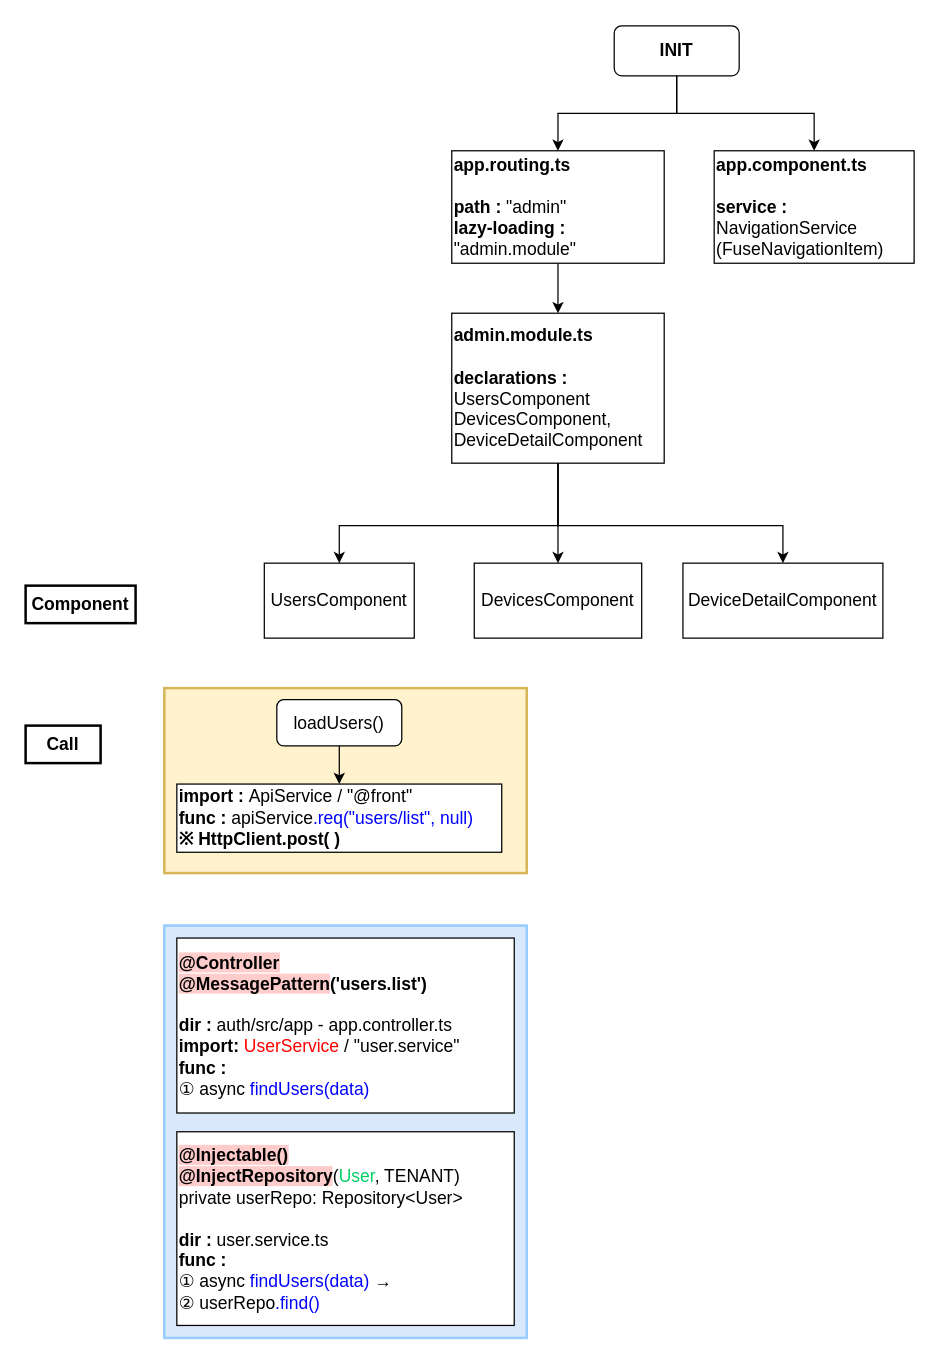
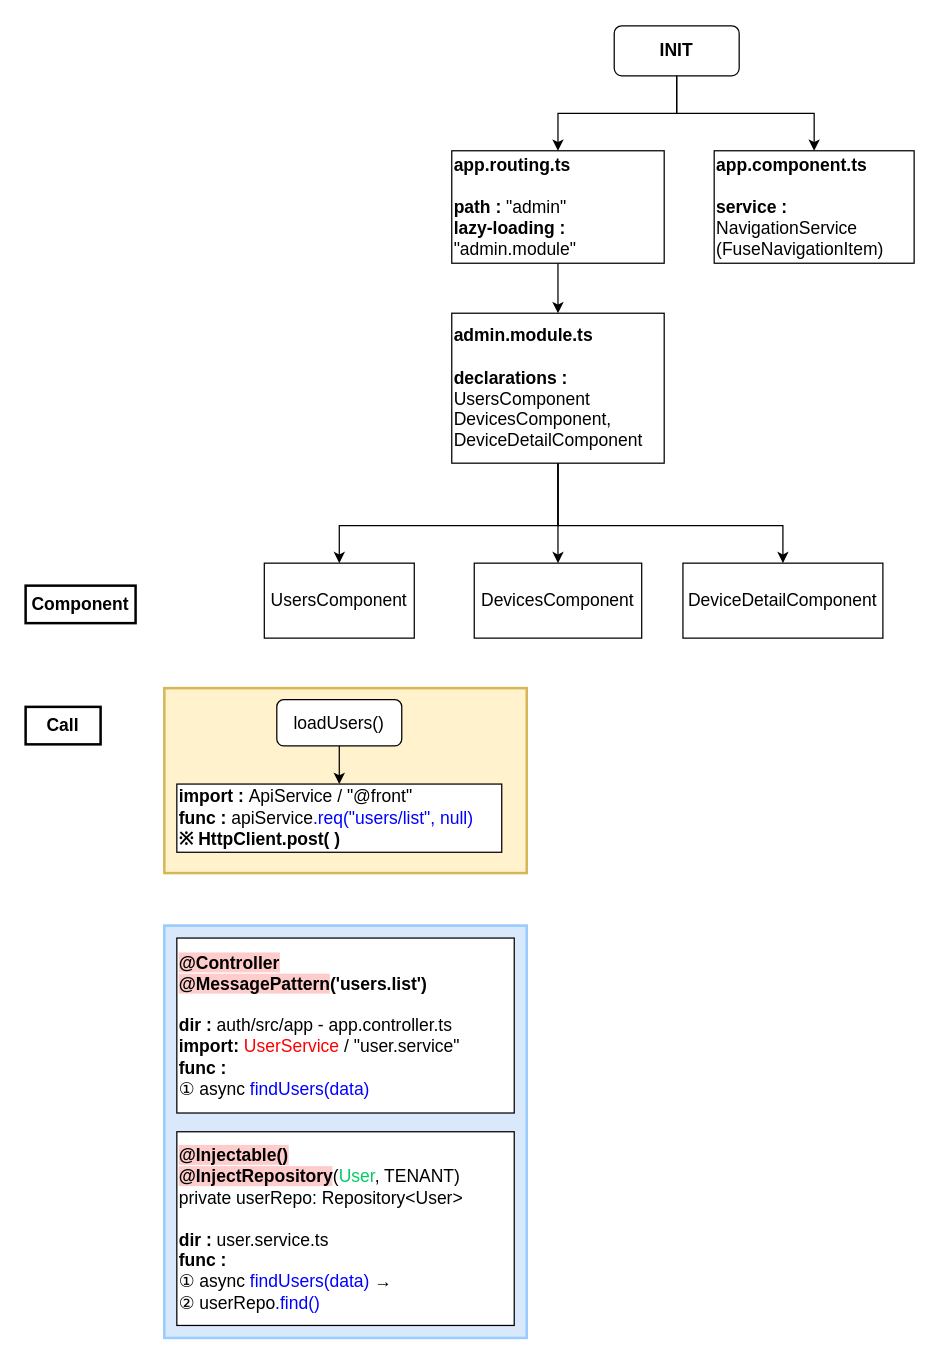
node "Call": moved (63, 744) -> (63, 726)
